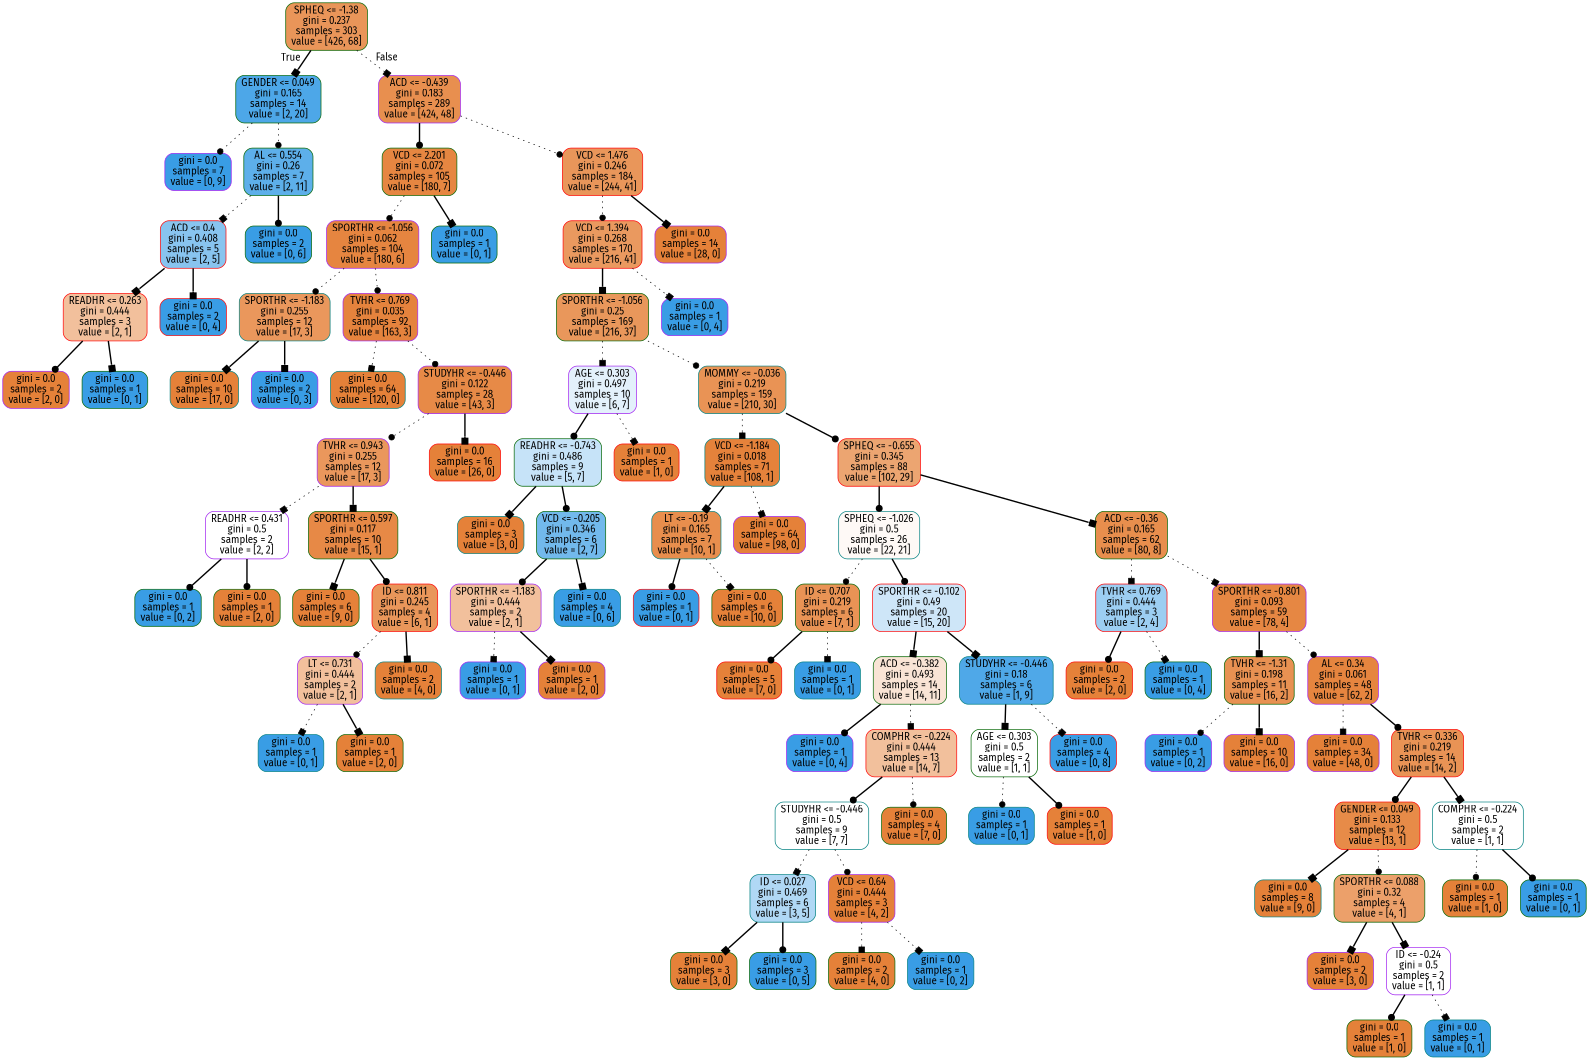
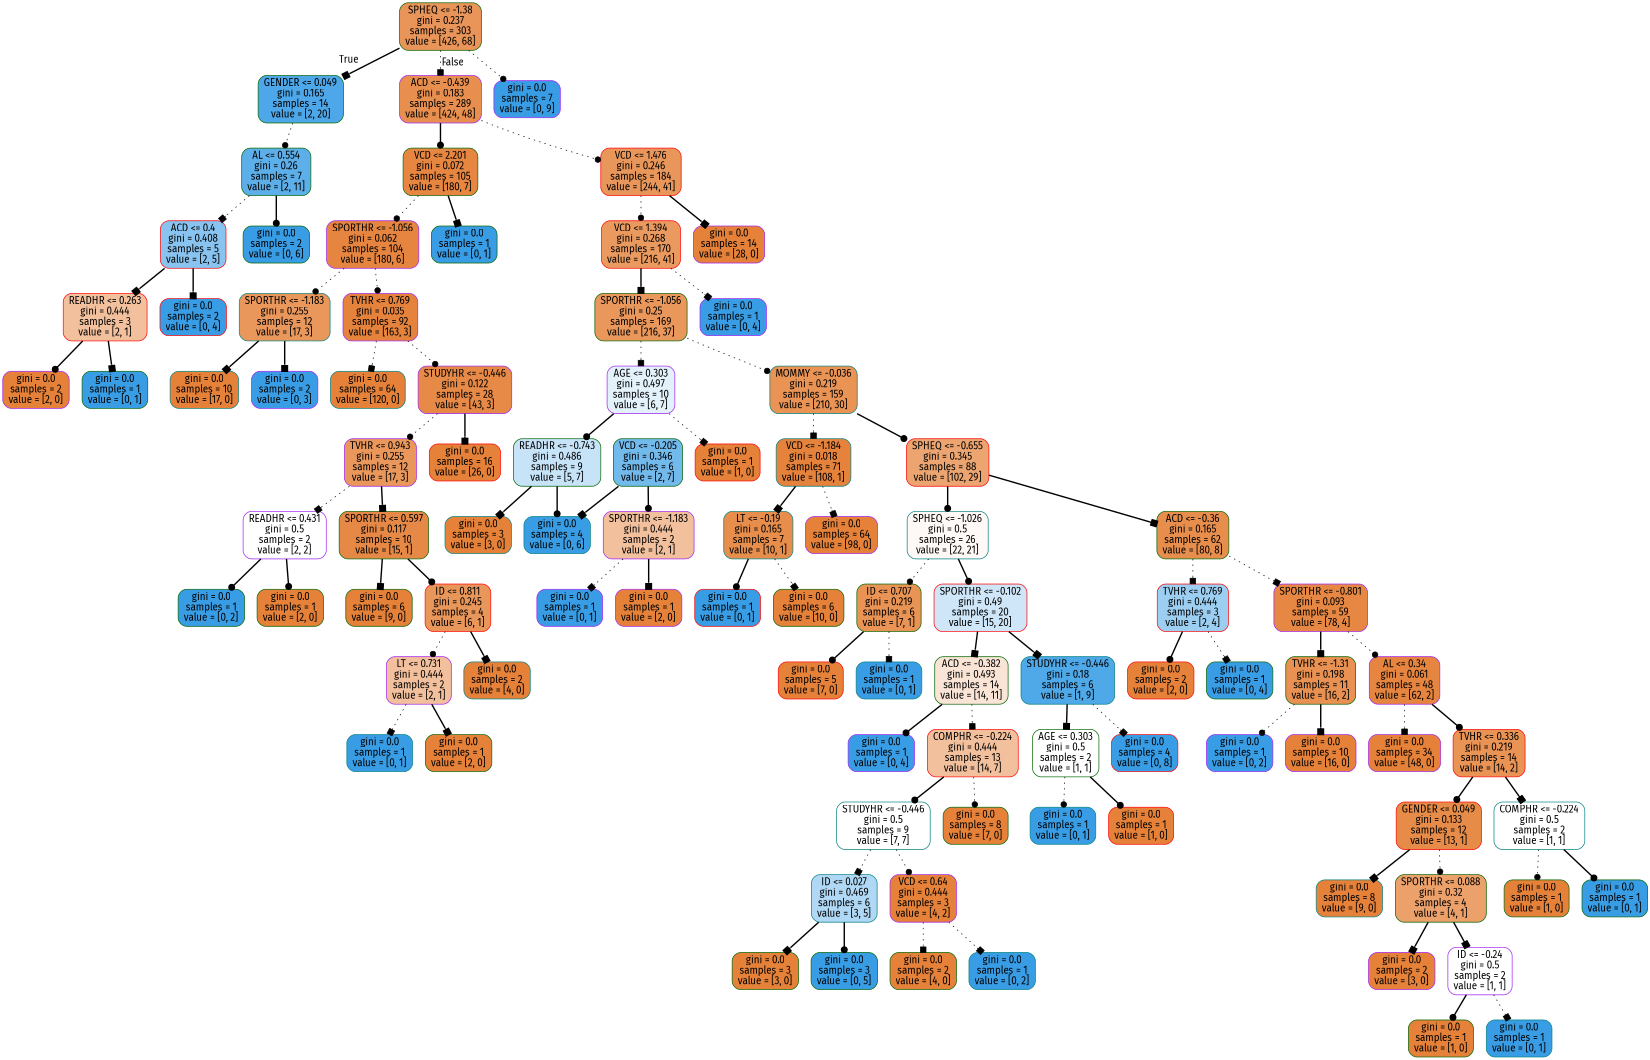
edge "GENDER <= 0.049 gini = 0.165 samples = 14 value = [2, 20]" -> "gini = 0.0 samples = 7 value = [0, 9]": now "SPHEQ <= -1.38 gini = 0.237 samples = 303 value = [426, 68]" -> "gini = 0.0 samples = 7 value = [0, 9]"
edge "READHR <= -0.743 gini = 0.486 samples = 9 value = [5, 7]" -> "VCD <= -0.205 gini = 0.346 samples = 6 value = [2, 7]": now "READHR <= -0.743 gini = 0.486 samples = 9 value = [5, 7]" -> "gini = 0.0 samples = 4 value = [0, 6]"
node "gini = 0.0 samples = 4 value = [7, 0]": label "gini = 0.0 samples = 4 value = [7, 0]" -> "gini = 0.0 samples = 8 value = [7, 0]"
